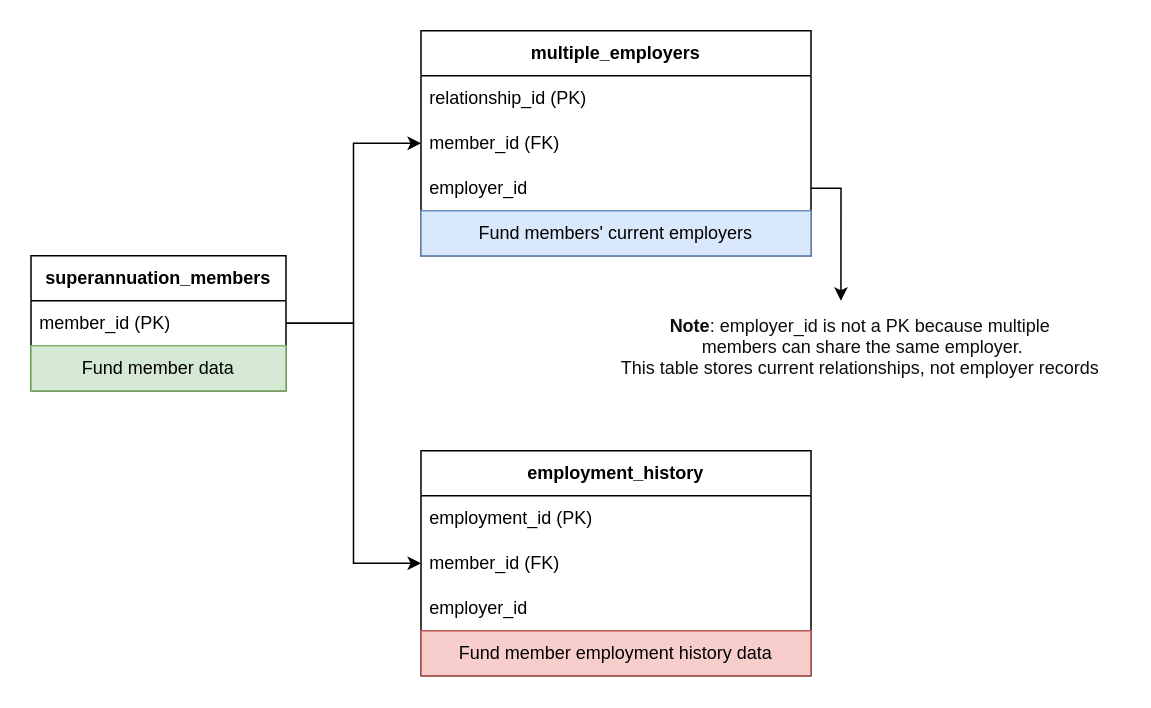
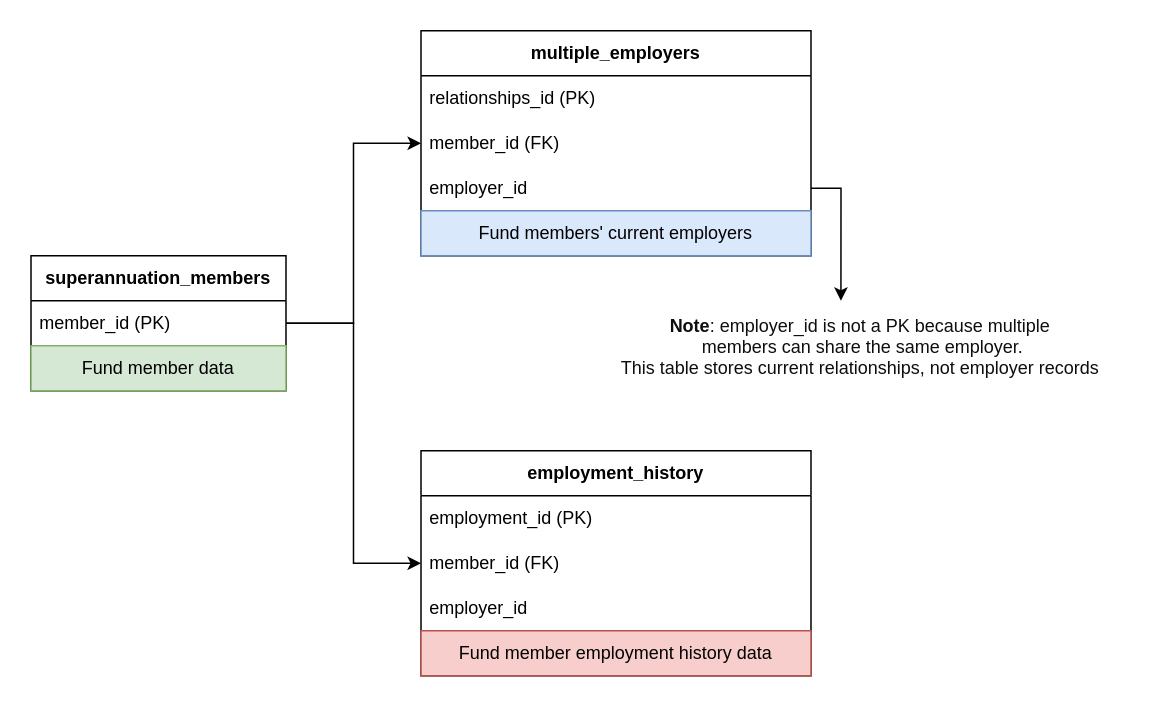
node "relationship_id (PK)": label "relationship_id (PK)" -> "relationships_id (PK)"
